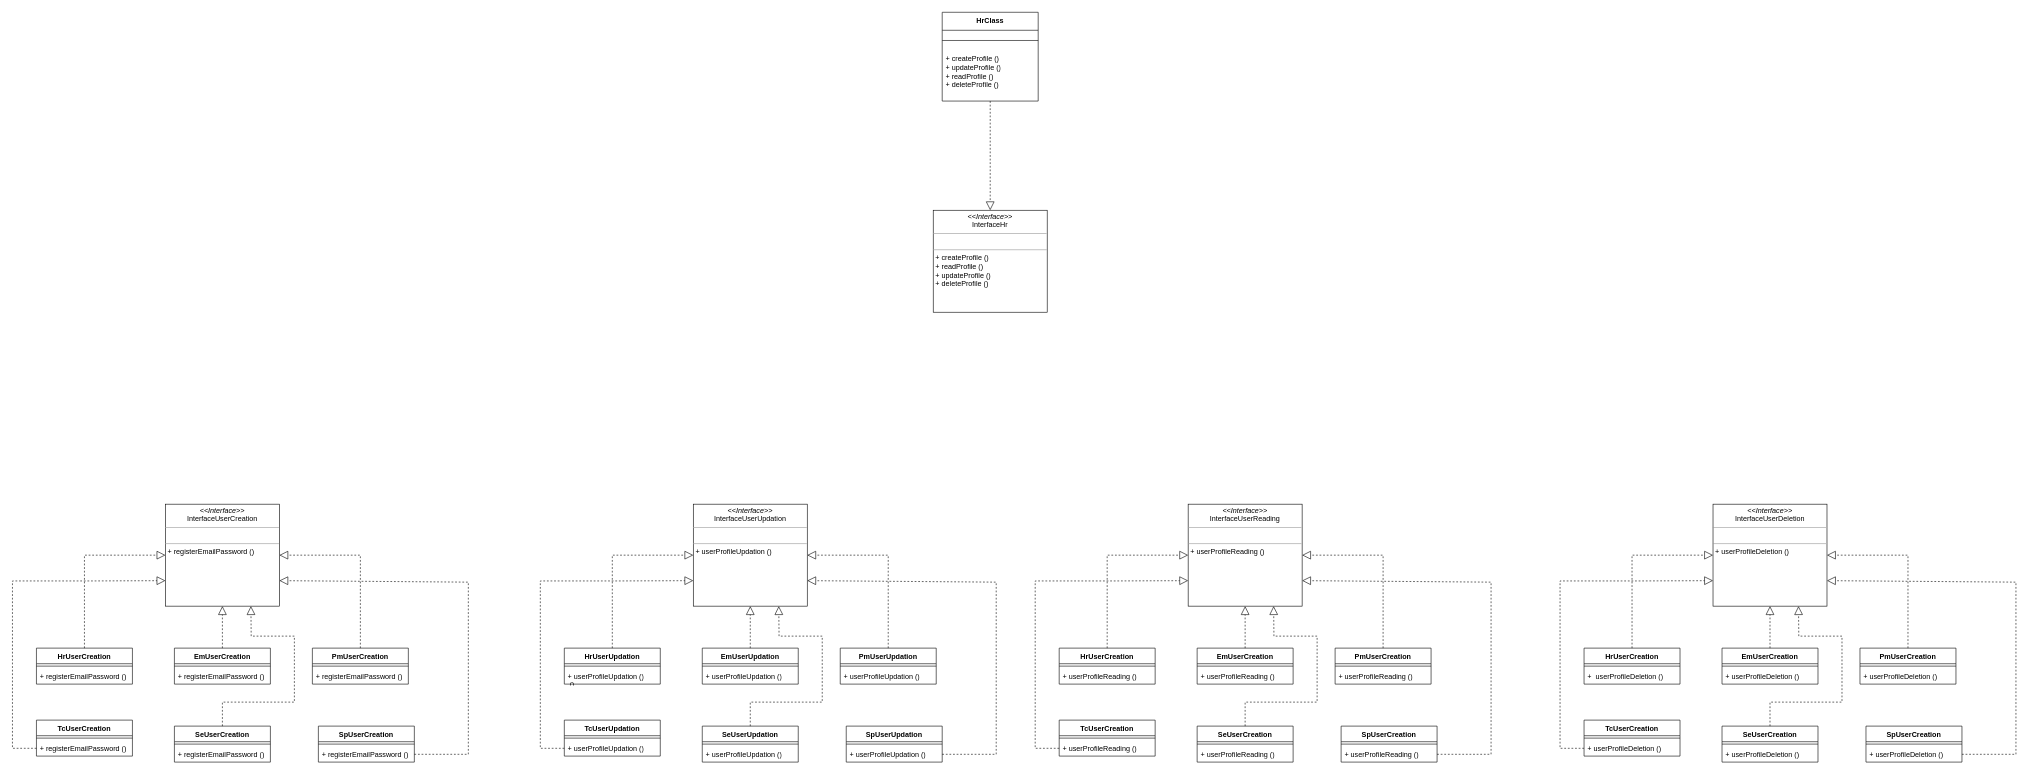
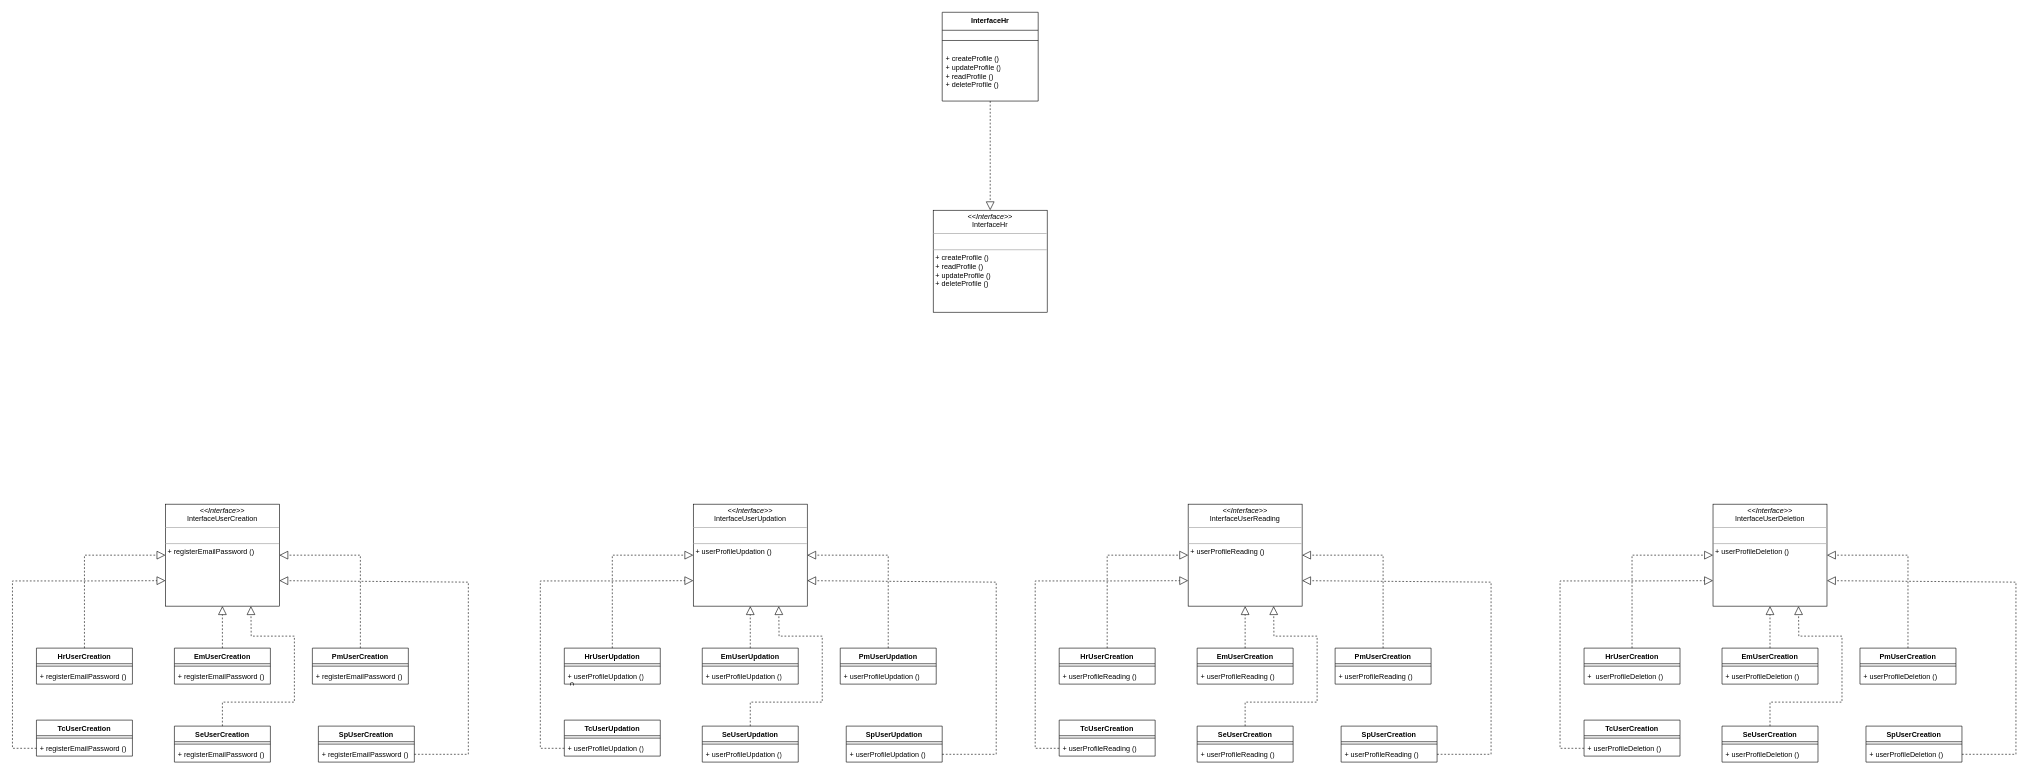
node "HrClass": label "HrClass" -> "InterfaceHr"
